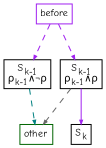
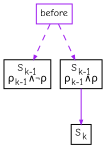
node "other": removed
